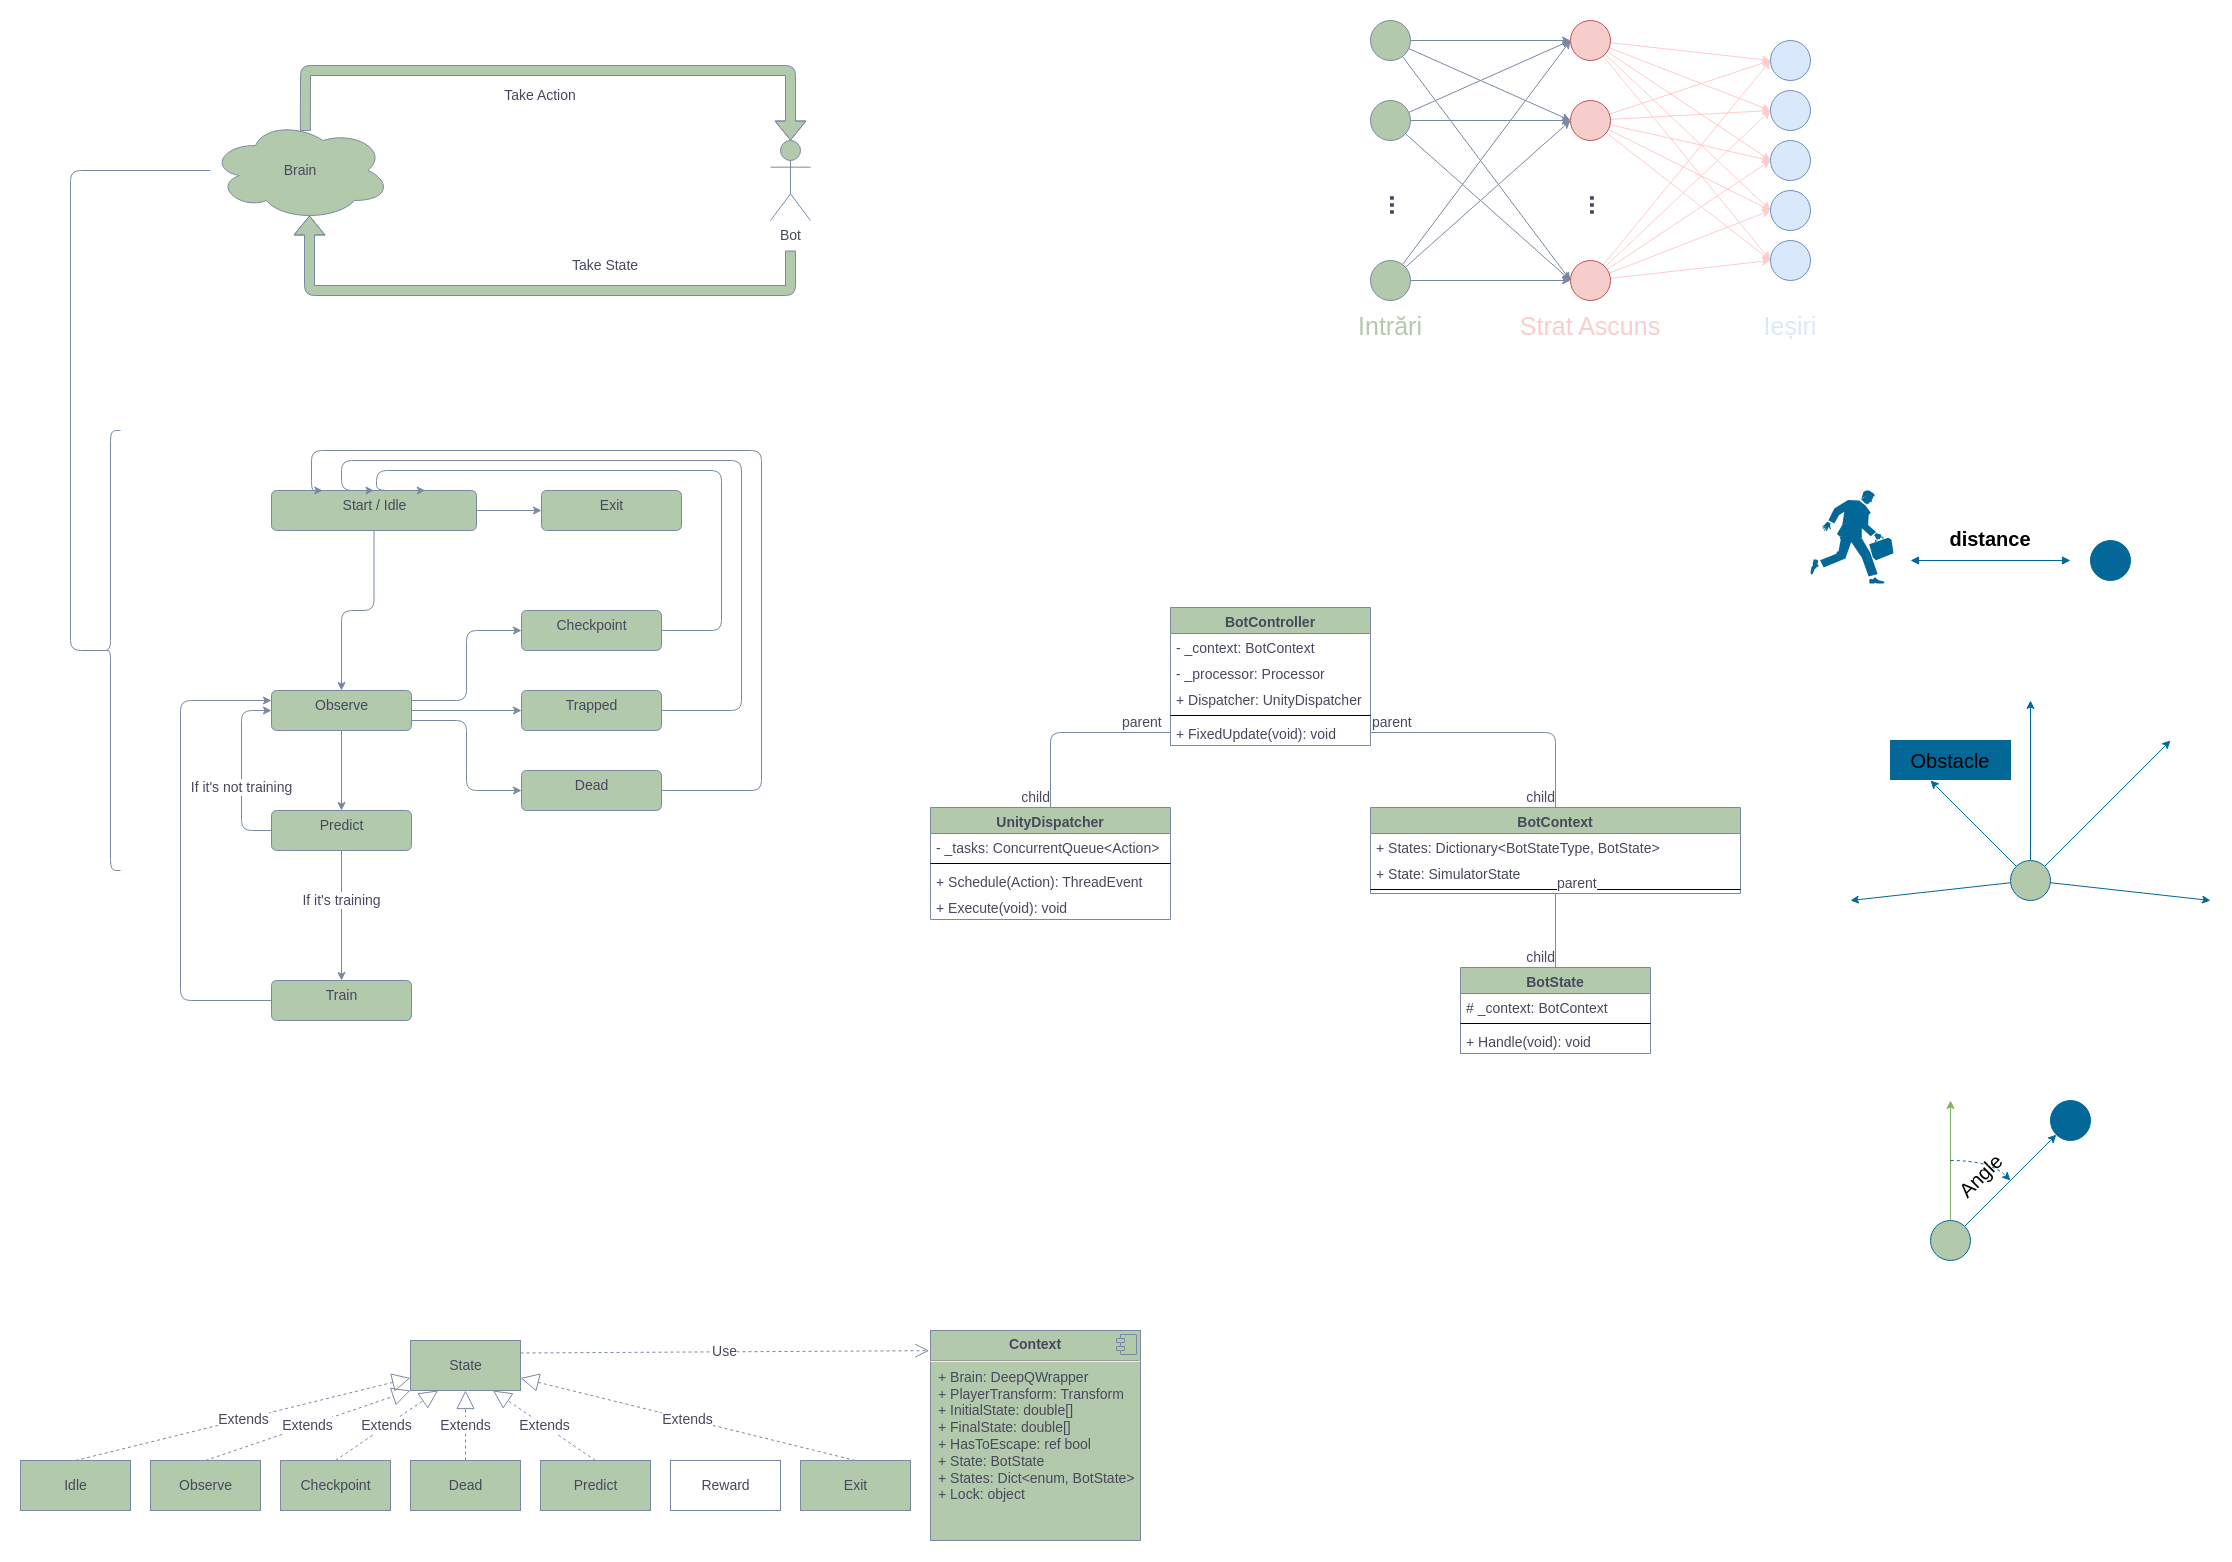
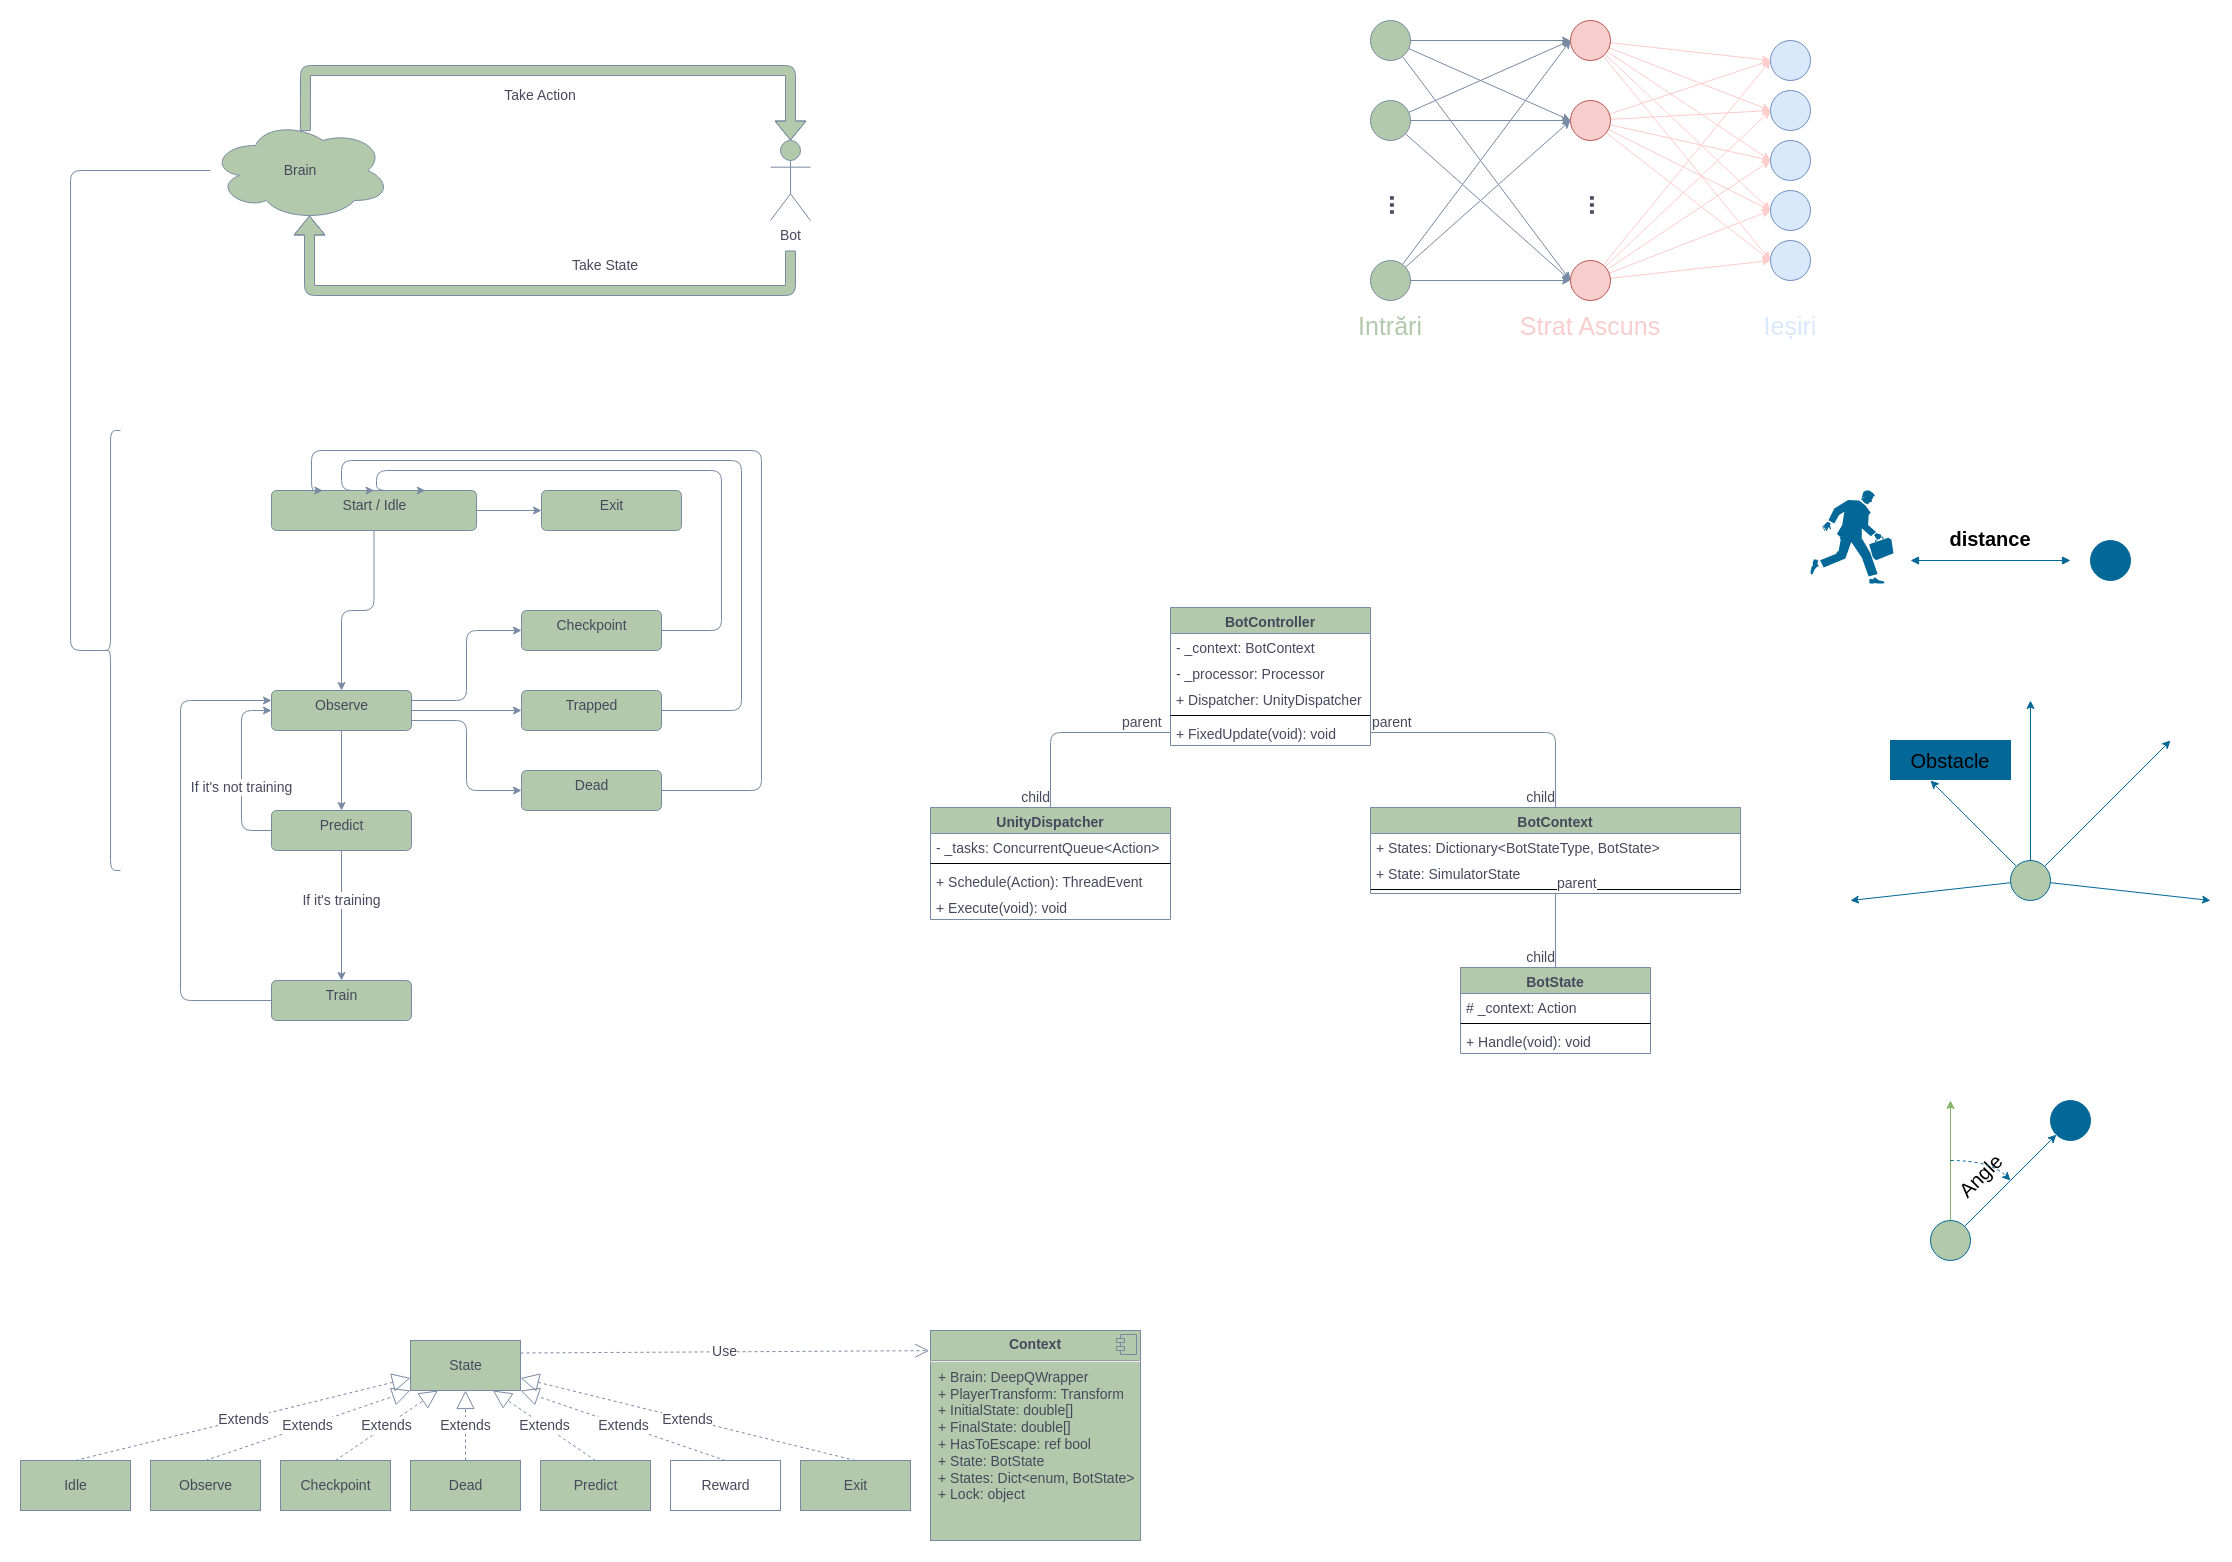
node "# _context: BotContext": label "# _context: BotContext" -> "# _context: Action"
edge "Reward" -> "State": added, label "Extends"
